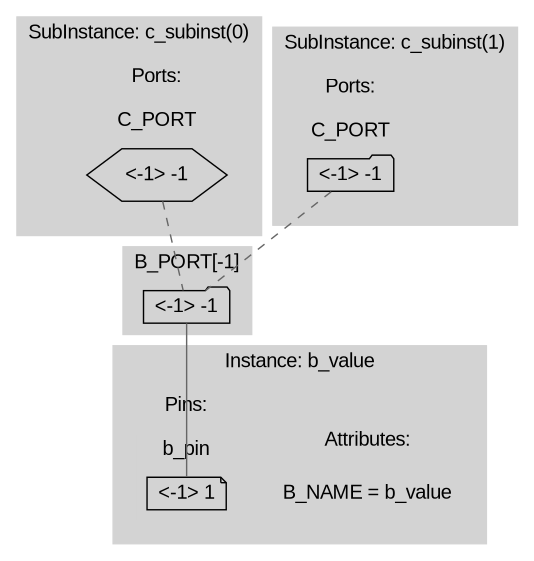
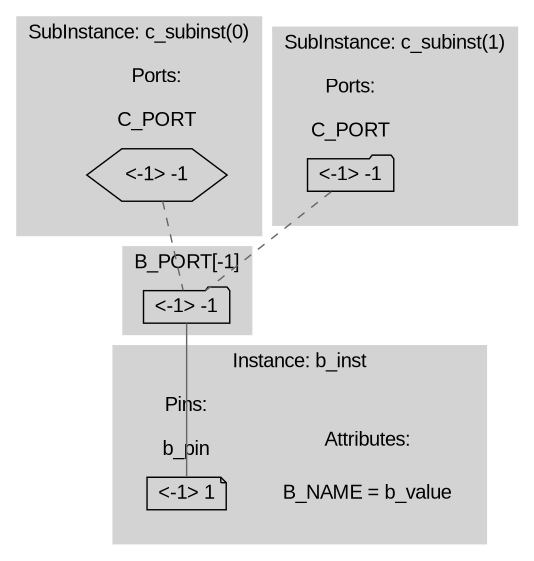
cluster "Instance: b_value": label "Instance: b_value" -> "Instance: b_inst"
